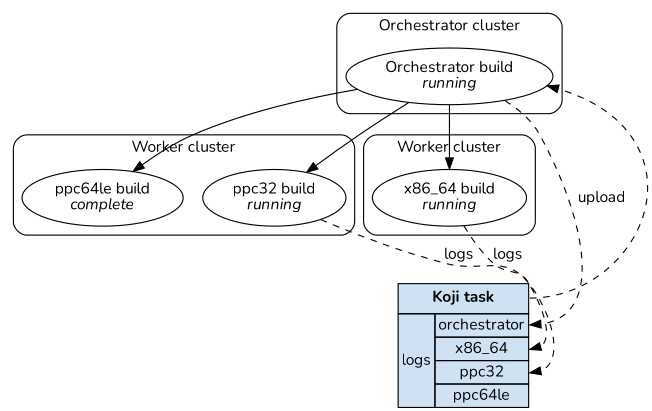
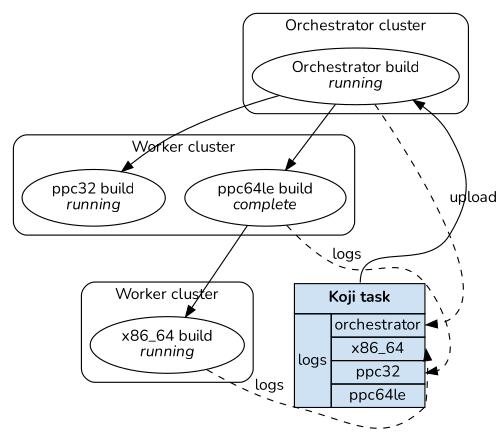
edge "Orchestrator build" -> "x86_64 build": now "ppc64le build" -> "x86_64 build"
edge "Koji task" -> "Orchestrator build": style dashed -> solid
edge "ppc32 build" -> "Koji task": now "ppc64le build" -> "Koji task"
